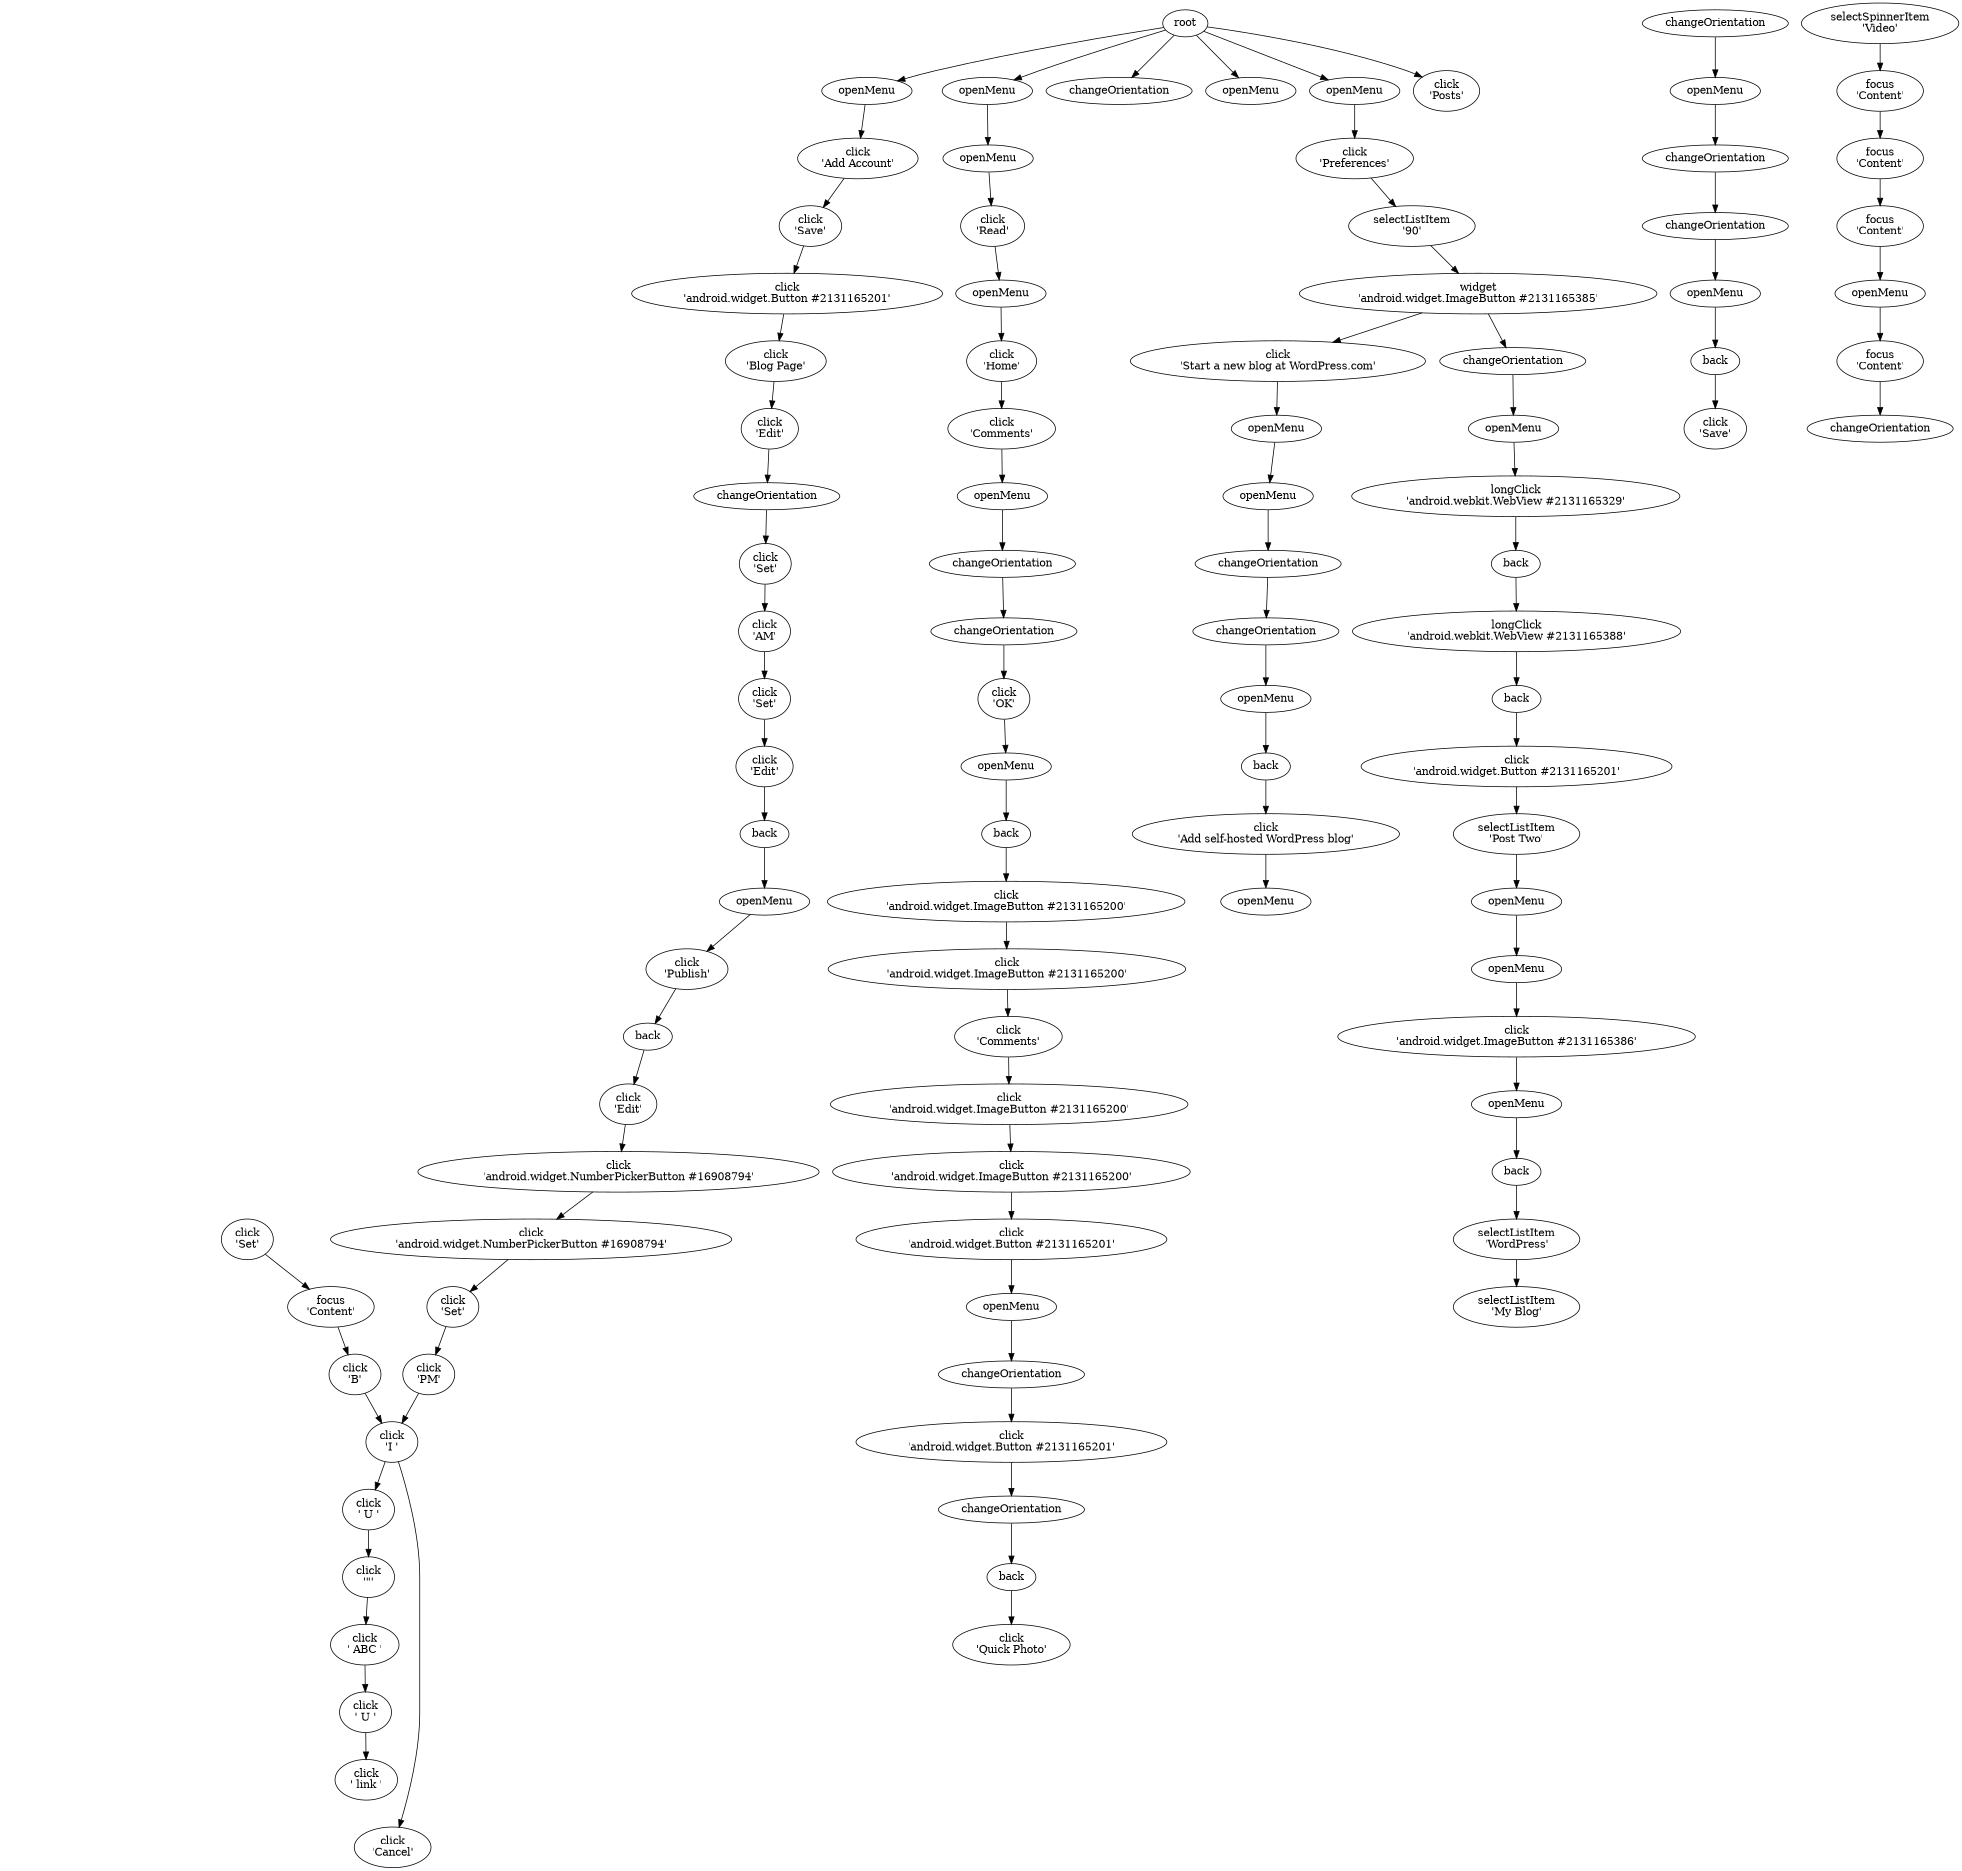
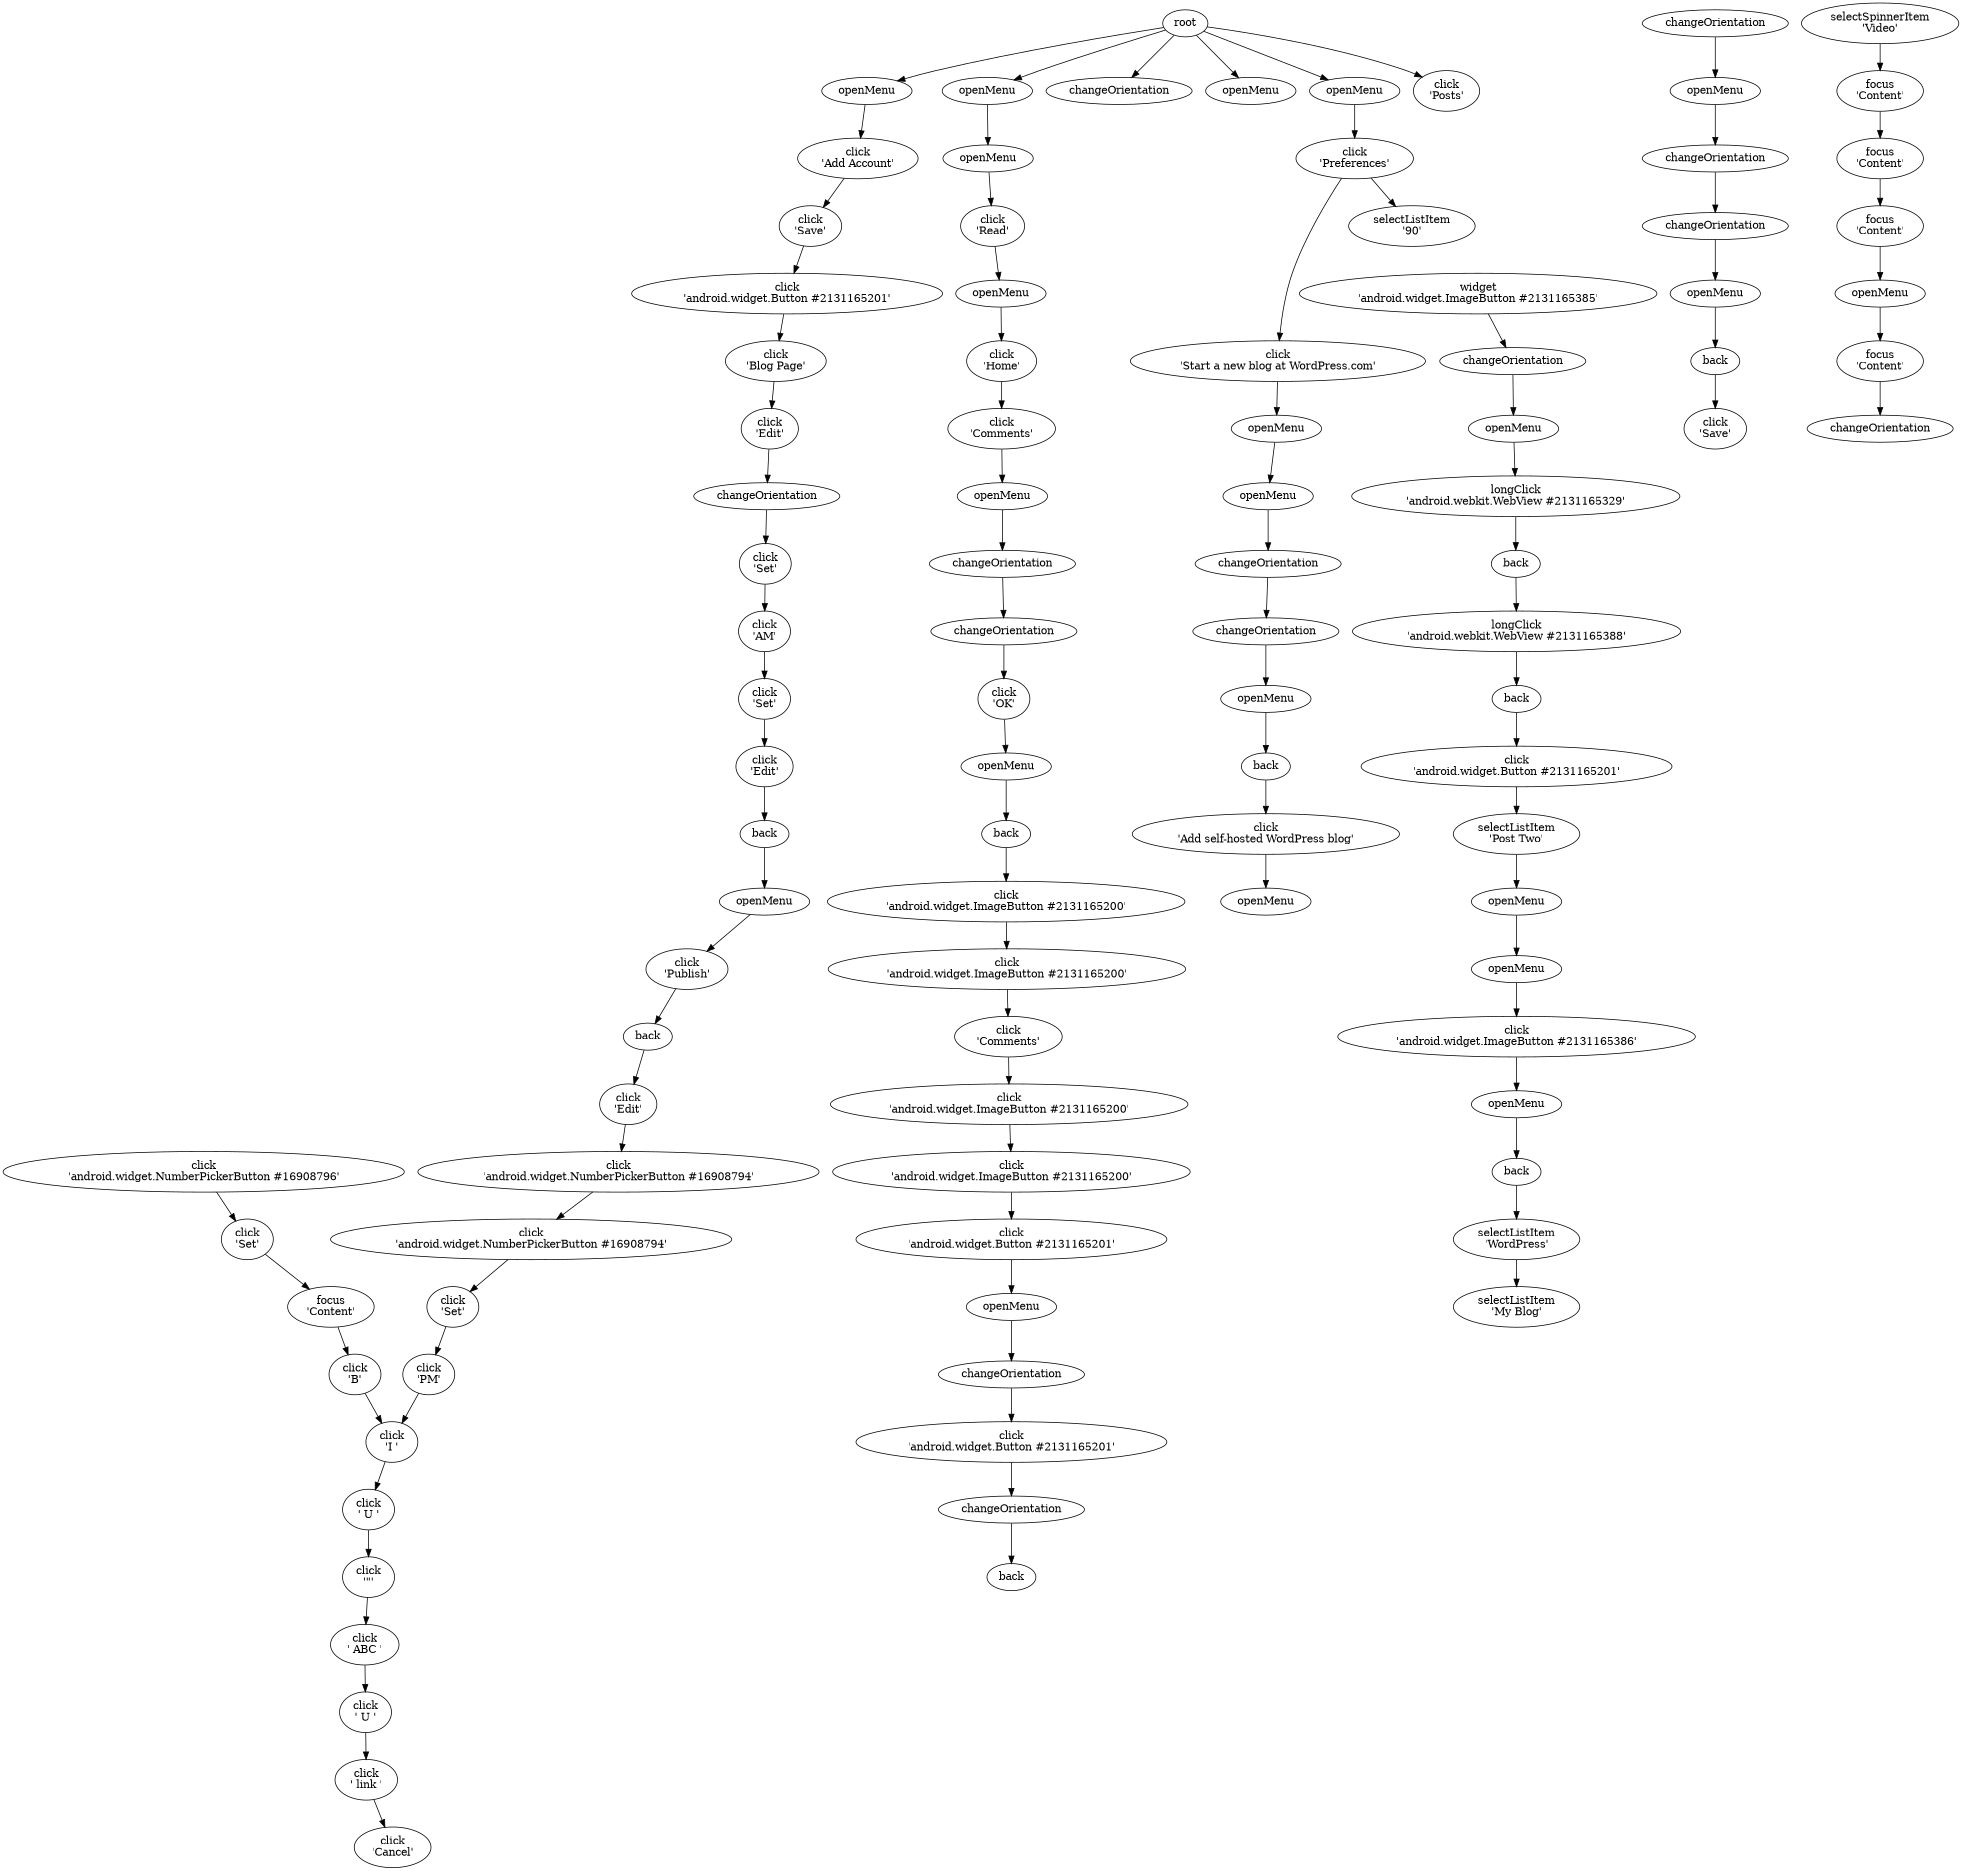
edge "selectListItem '90'" -> "widget 'android.widget.ImageButton #2131165385'": removed
edge "widget 'android.widget.ImageButton #2131165385'" -> "click 'Start a new blog at WordPress.com'": now "click 'Preferences'" -> "click 'Start a new blog at WordPress.com'"
node "click 'android.widget.NumberPickerButton #16908796'": added
edge "click 'I '" -> "click 'Cancel'": now "click ' link '" -> "click 'Cancel'"
node "click 'Quick Photo'": removed
